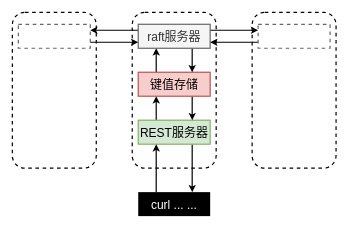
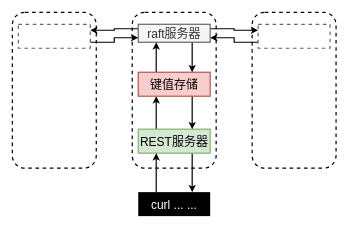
node "raft服务器": size 72x24 -> 72x18
node "REST服务器": moved (174, 132) -> (174, 141)
